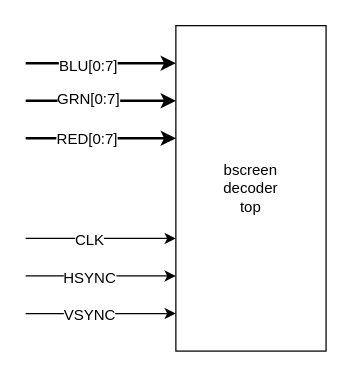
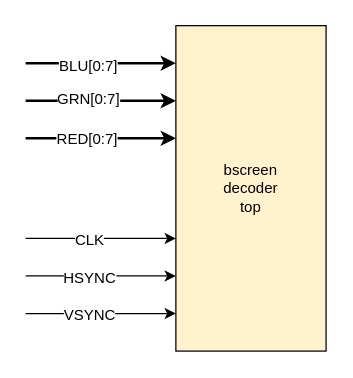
node "bscreen decoder top": fillcolor #ffffff -> #fff2cc
